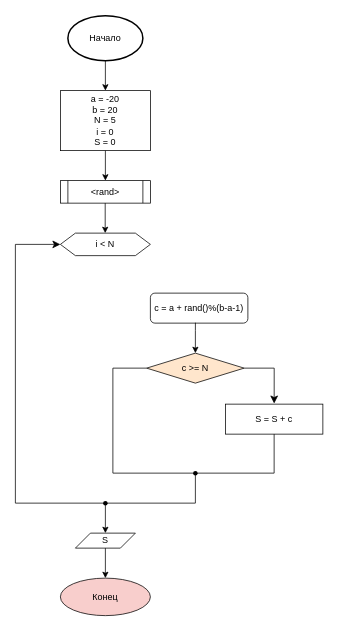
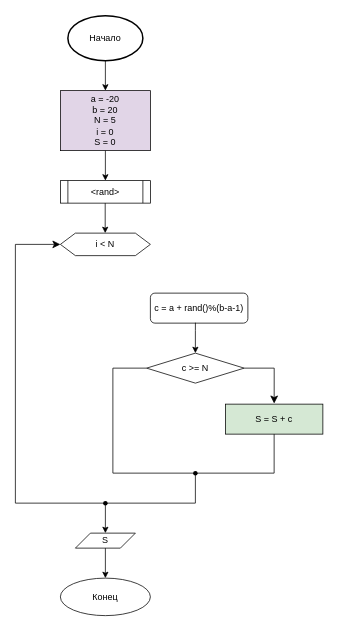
node "a = -20 b = 20 N = 5 i = 0 S = 0": fillcolor #ffffff -> #e1d5e7
node "c >= N": fillcolor #ffe6cc -> #ffffff
node "S = S + c": fillcolor #ffffff -> #d5e8d4
node "Конец": fillcolor #f8cecc -> #ffffff
